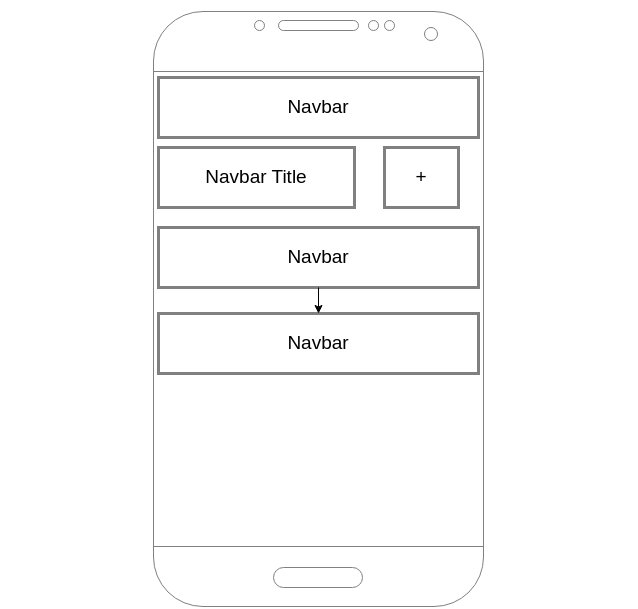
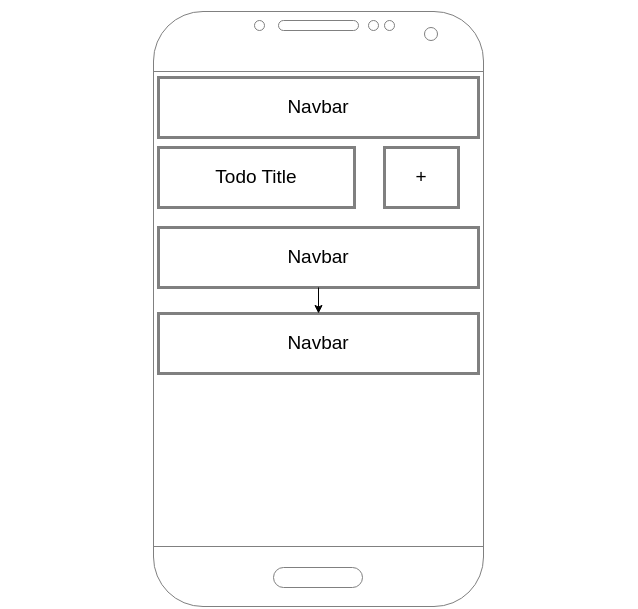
node "Navbar Title": label "Navbar Title" -> "Todo Title"
